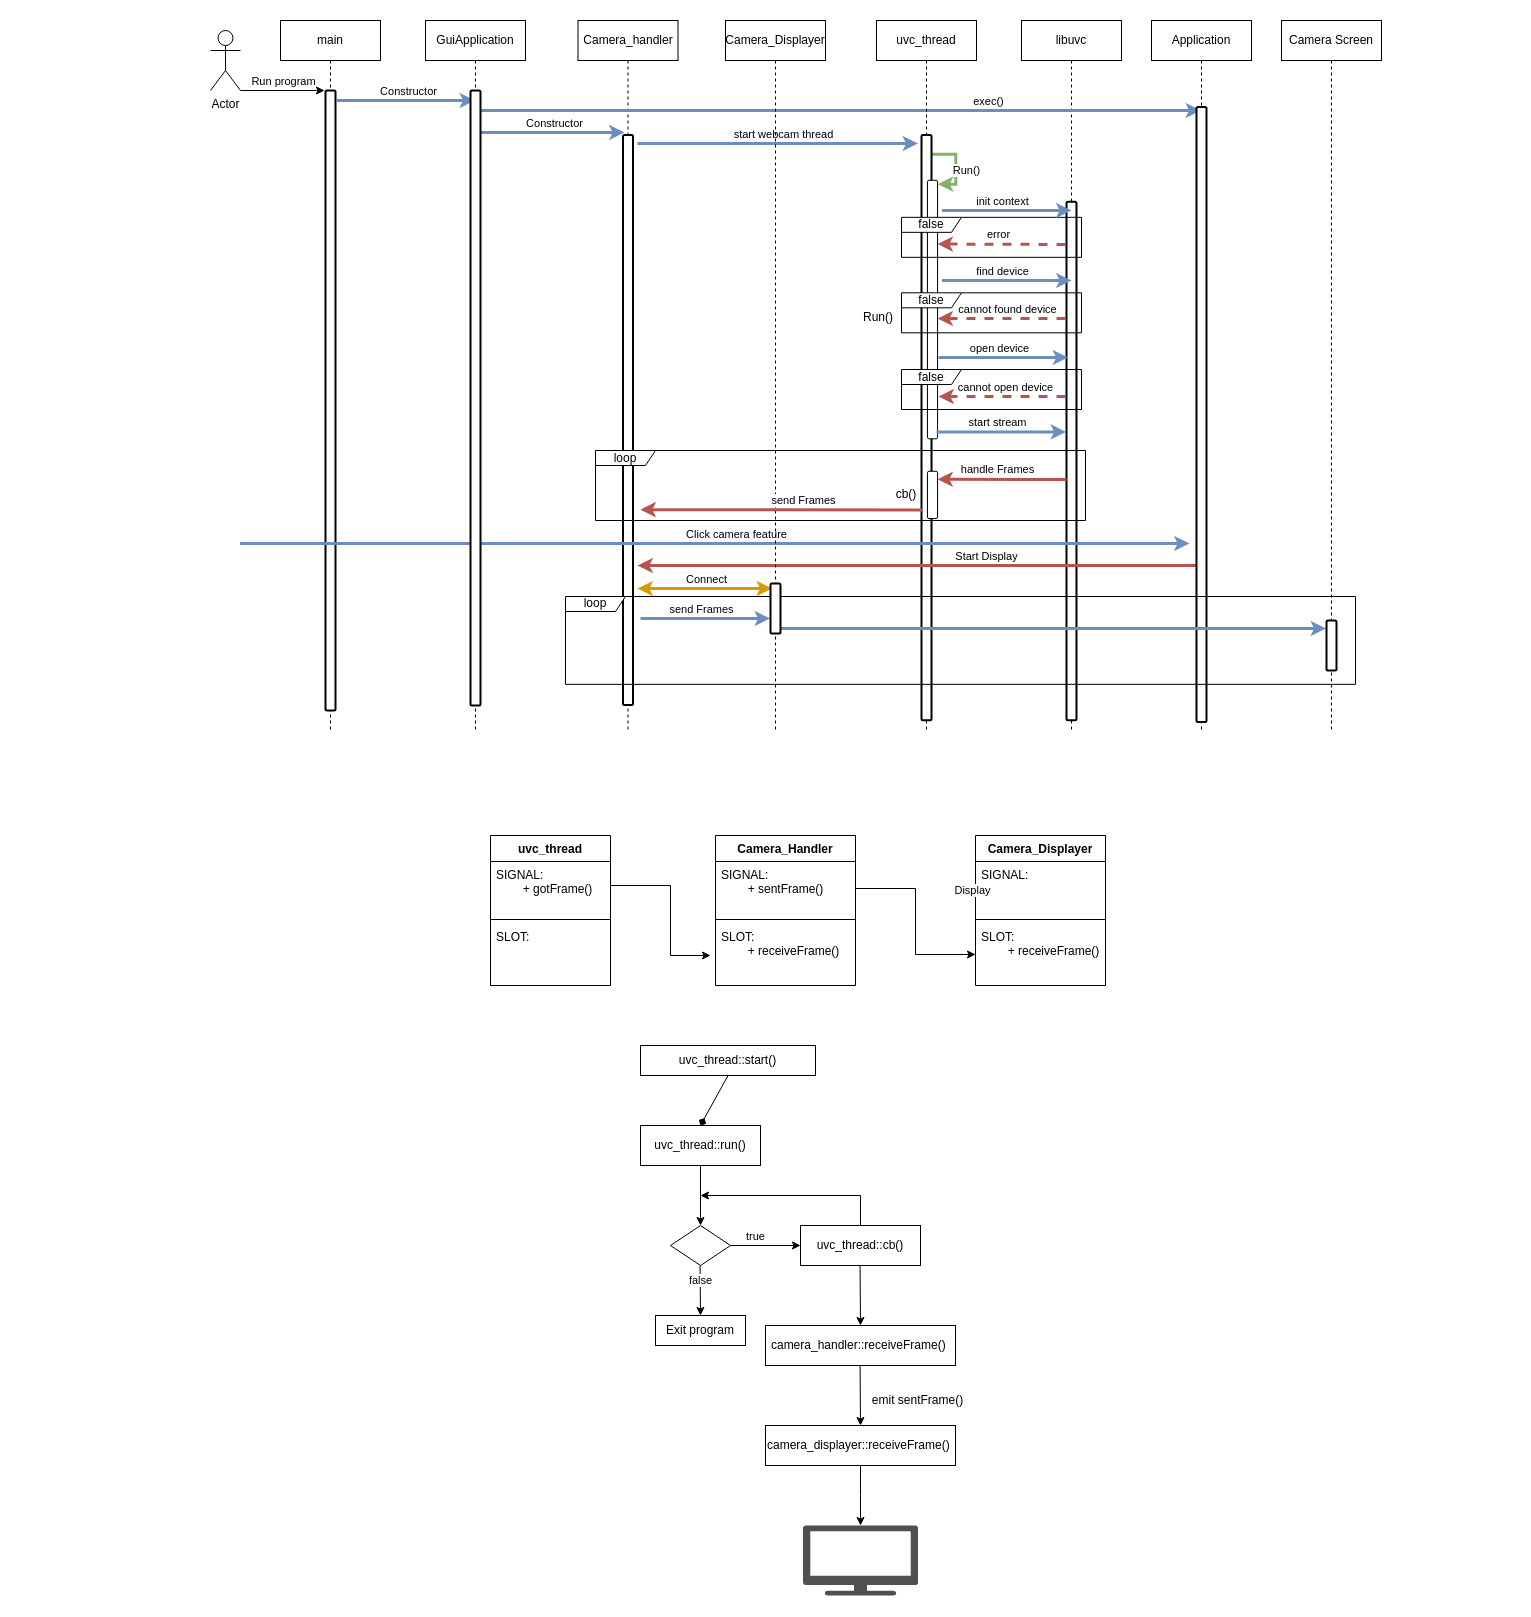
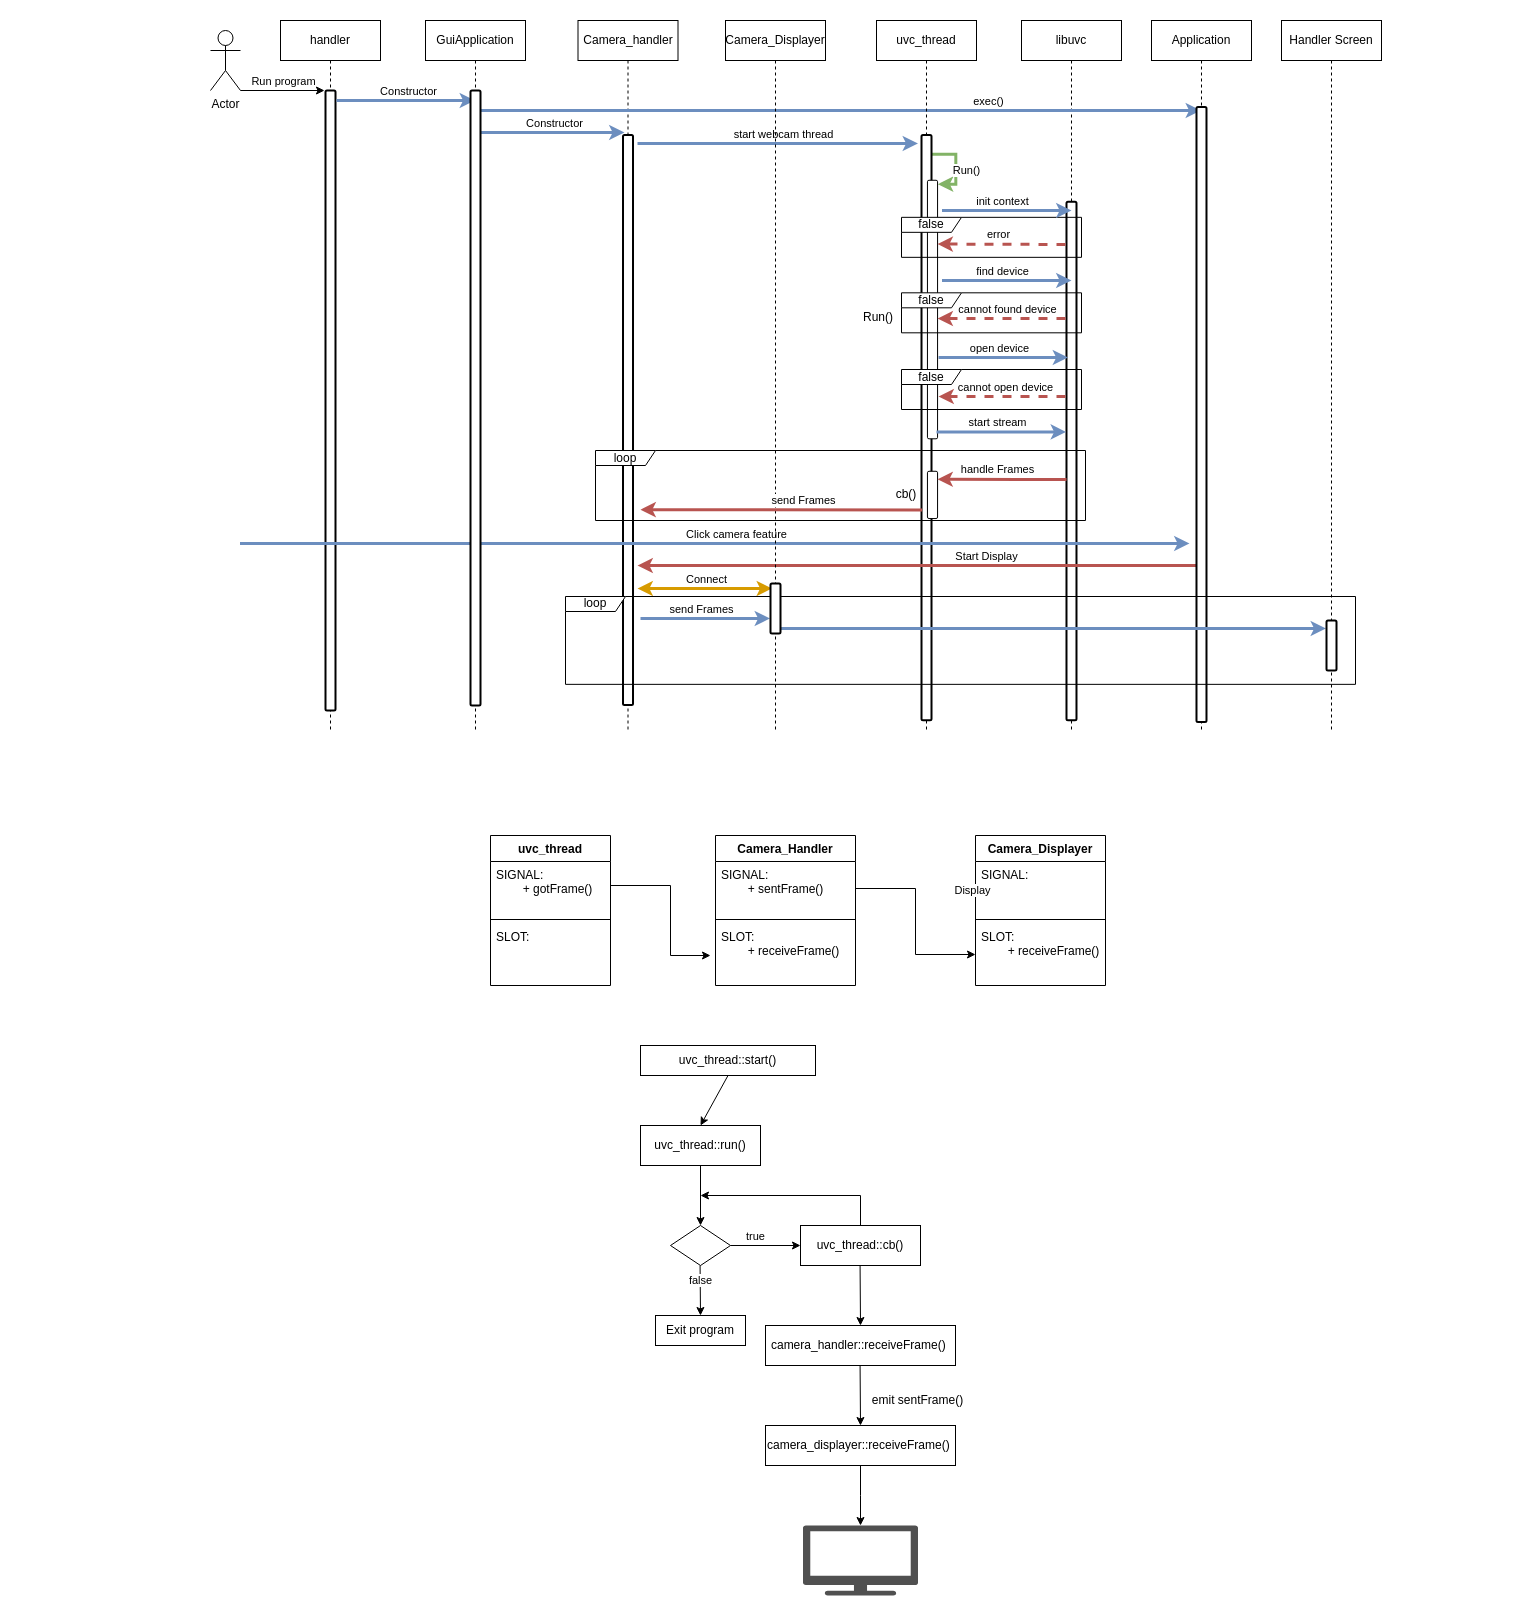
node "main": label "main" -> "handler"
node "Camera Screen": label "Camera Screen" -> "Handler Screen"
edge "uvc_thread::start()" -> "uvc_thread::run()": arrowhead diamond -> classic
